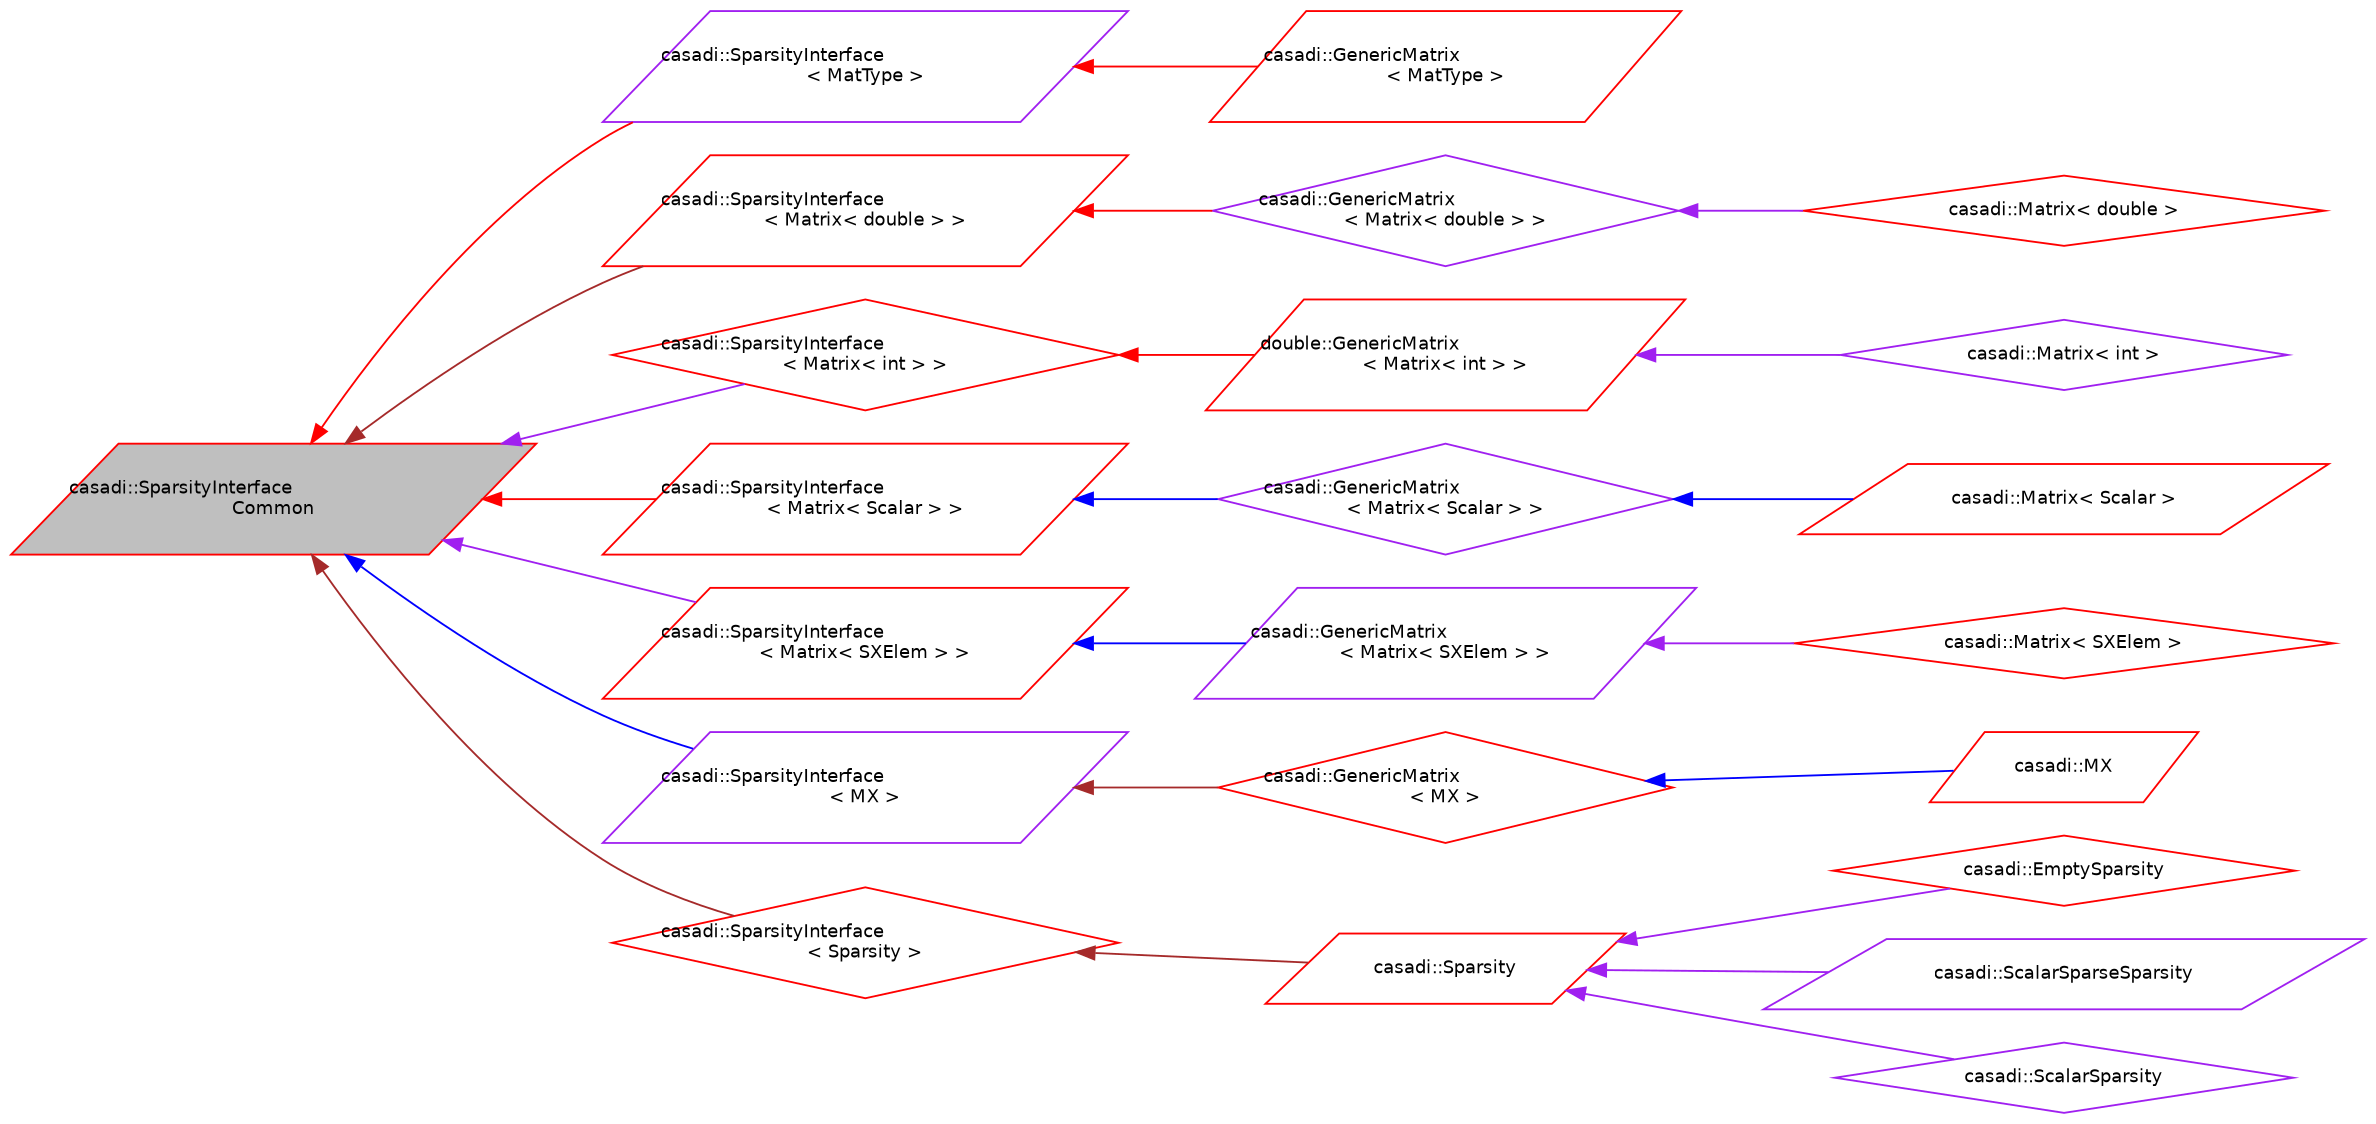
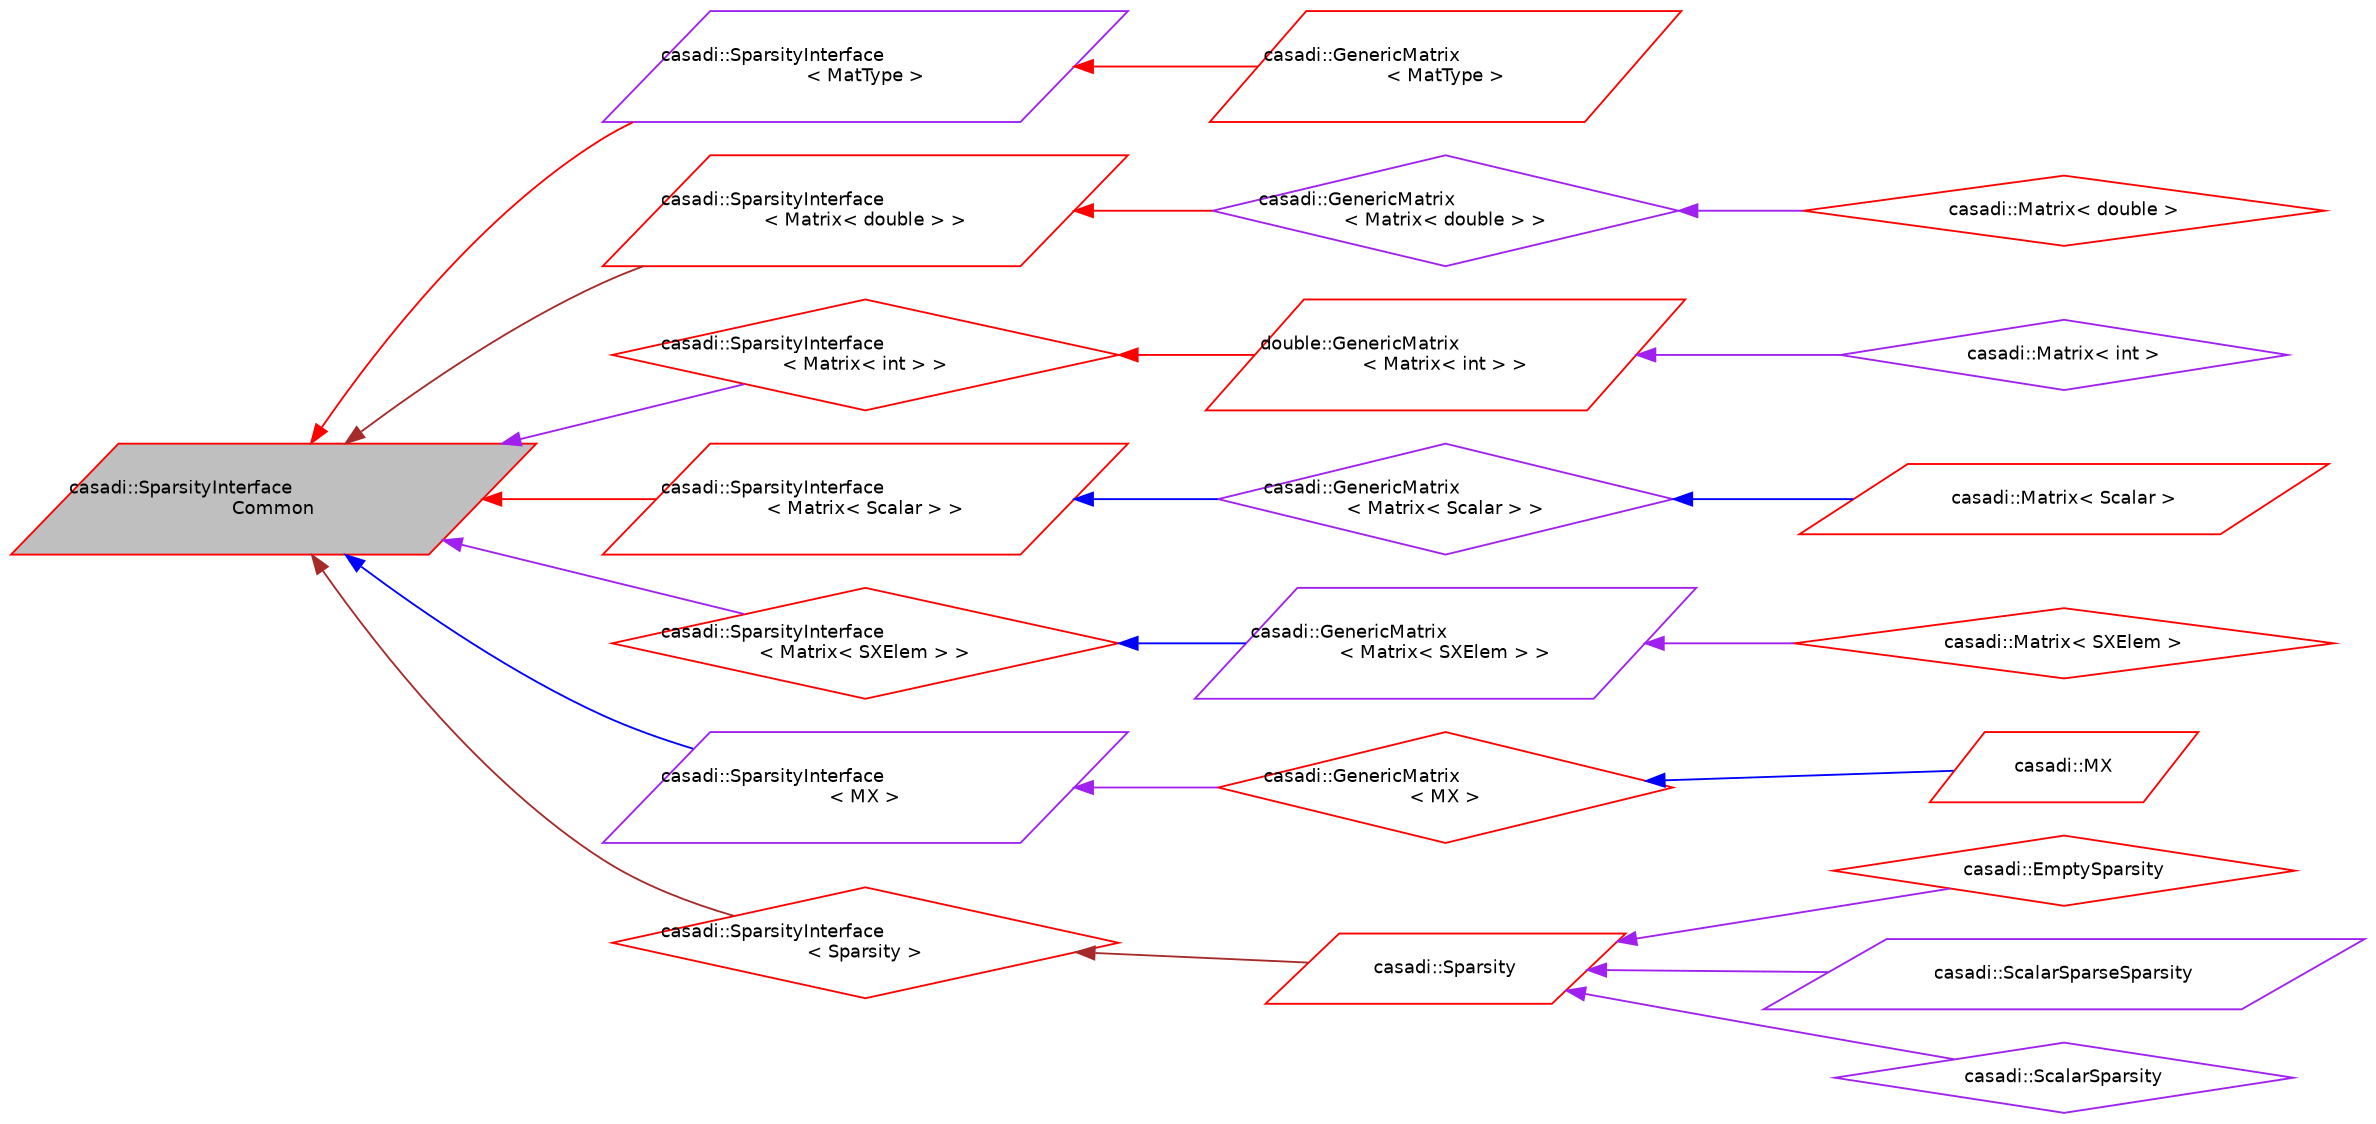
node "casadi::SparsityInterface < Matrix< SXElem > >": shape parallelogram -> diamond
edge "casadi::GenericMatrix < MX >" -> "casadi::SparsityInterface < MX >": color brown -> purple
